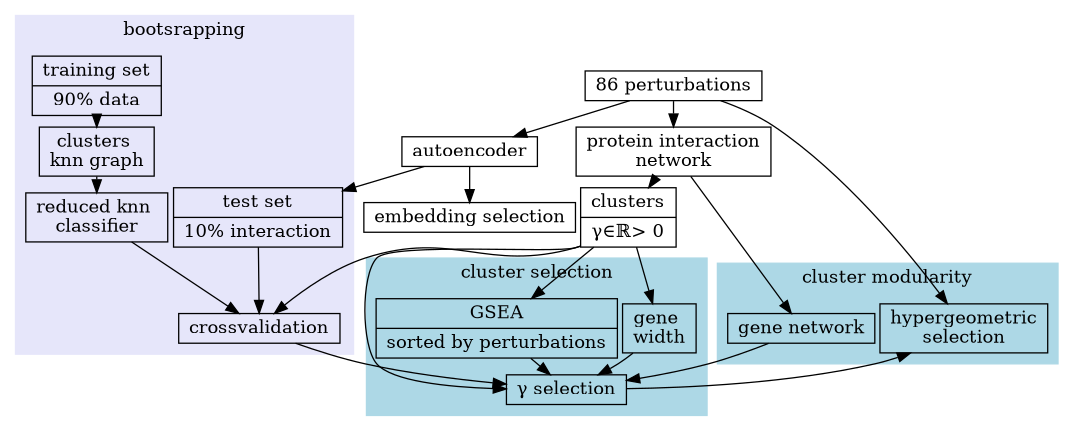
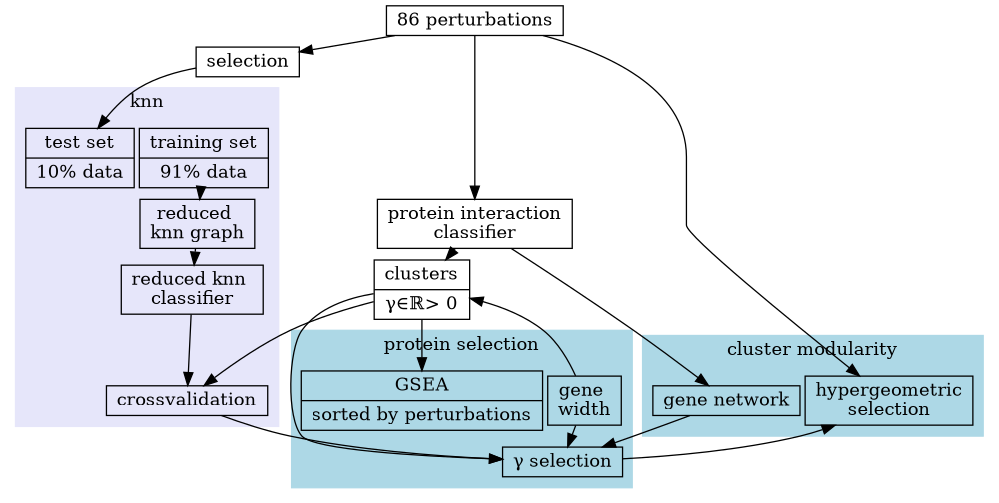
cluster "bootsrapping": label "bootsrapping" -> "knn"
node "training set": text "90% data" -> "91% data"
node "clusters knn graph": label "clusters knn graph" -> "reduced knn graph"
node "autoencoder": label "autoencoder" -> "selection"
node "protein interaction network": label "protein interaction network" -> "protein interaction classifier"
node "embedding selection": removed
node "test set": text "10% interaction" -> "10% data"
edge "clusters" -> "gene width": reversed
cluster "cluster selection": label "cluster selection" -> "protein selection"
edge "test set" -> "crossvalidation": removed
edge "GSEA" -> "γ selection": removed
